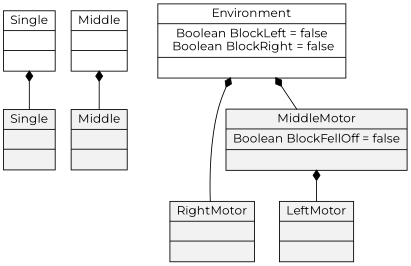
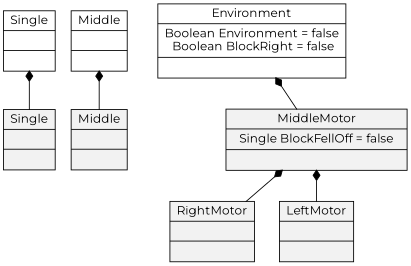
node "Environment": text "Boolean BlockLeft = false" -> "Boolean Environment = false"
node "MiddleMotor": text "Boolean BlockFellOff = false" -> "Single BlockFellOff = false"
edge "RightMotor" -> "Environment": now "RightMotor" -> "MiddleMotor"
